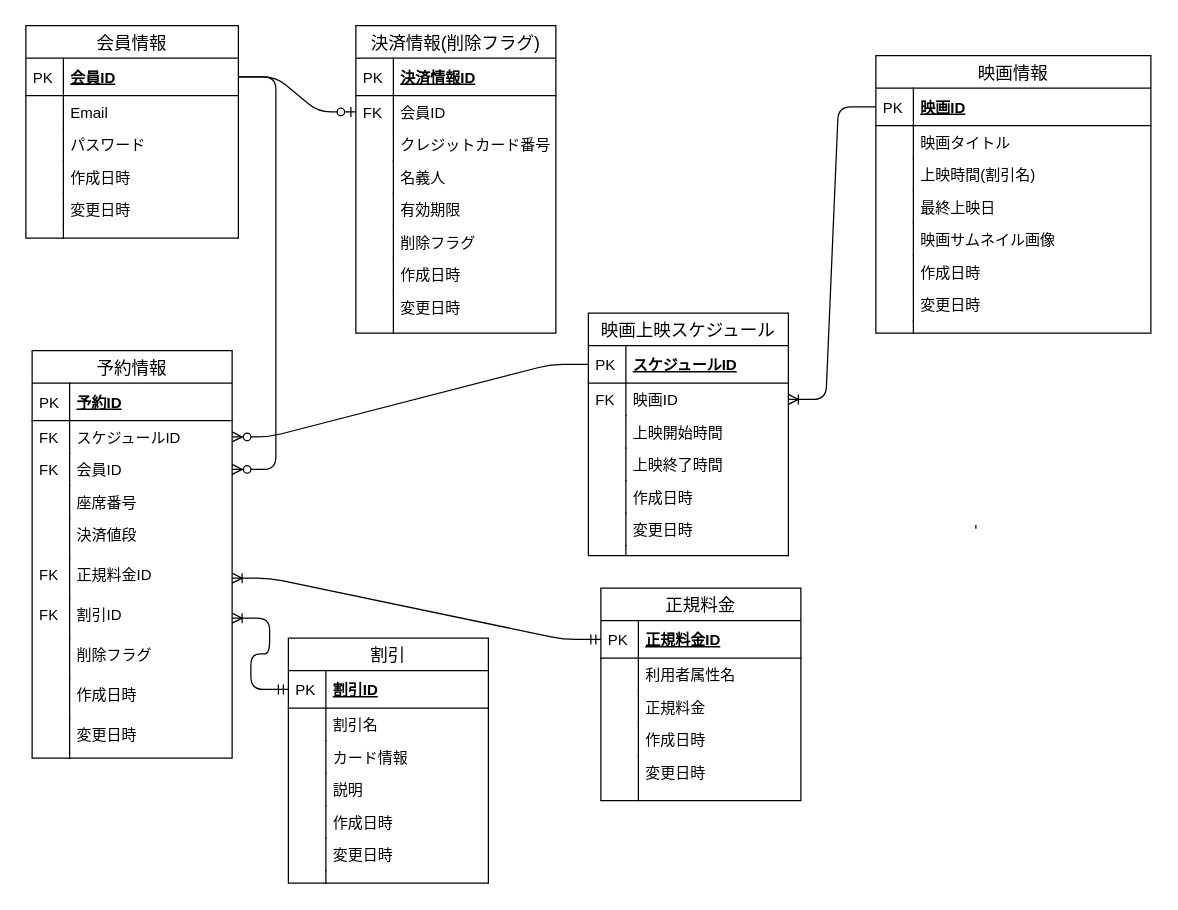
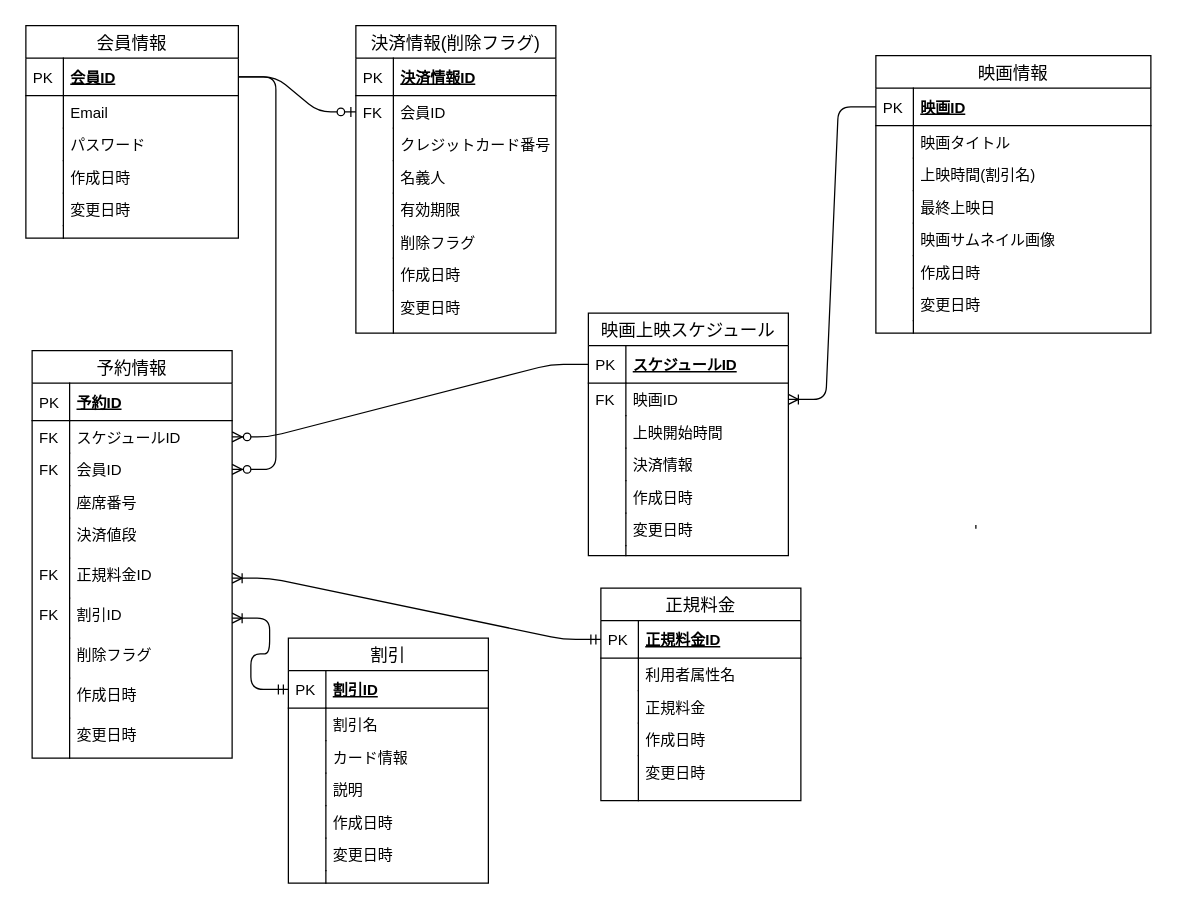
node "上映終了時間": label "上映終了時間" -> "決済情報"
